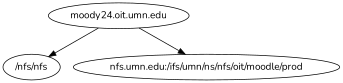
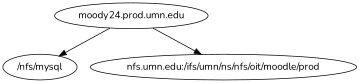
node "moody24.oit.umn.edu": label "moody24.oit.umn.edu" -> "moody24.prod.umn.edu"
node "/nfs/nfs": label "/nfs/nfs" -> "/nfs/mysql"
